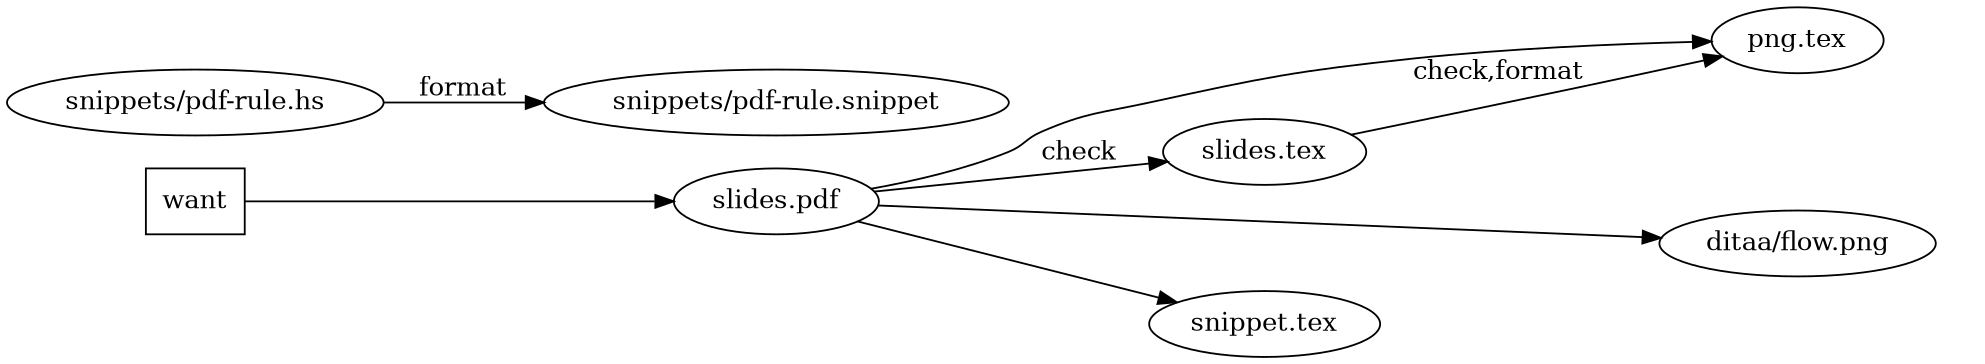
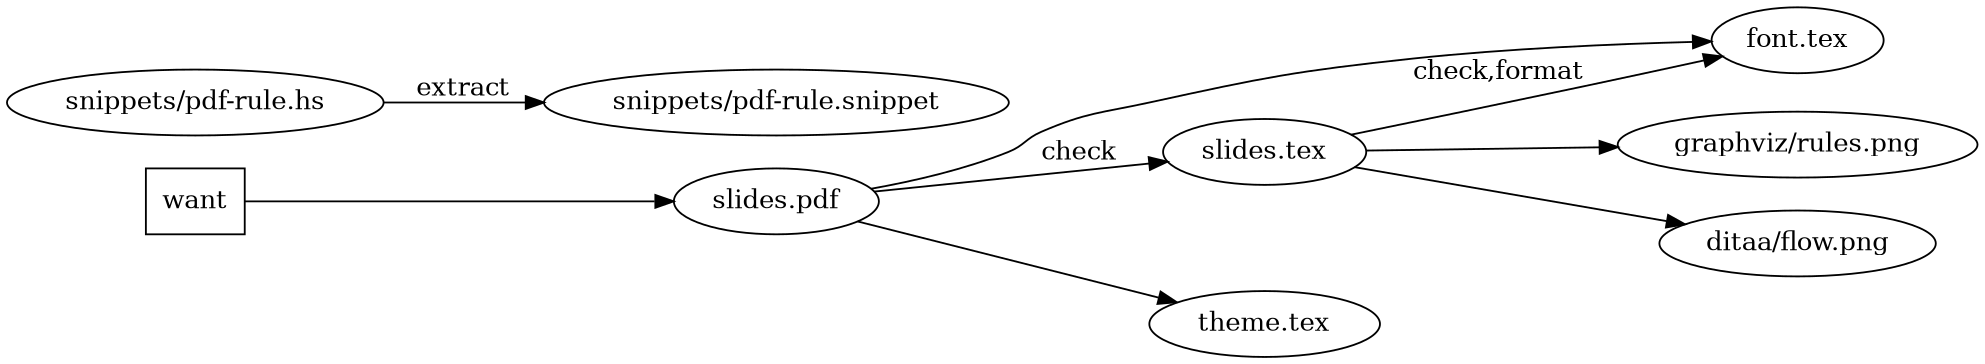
node "png.tex": label "png.tex" -> "font.tex"
edge "snippets/pdf-rule.hs" -> "snippets/pdf-rule.snippet": label "format" -> "extract"
node "graphviz/rules.png": added
edge "slides.pdf" -> "ditaa/flow.png": now "slides.tex" -> "ditaa/flow.png"
node "snippet.tex": label "snippet.tex" -> "theme.tex"
